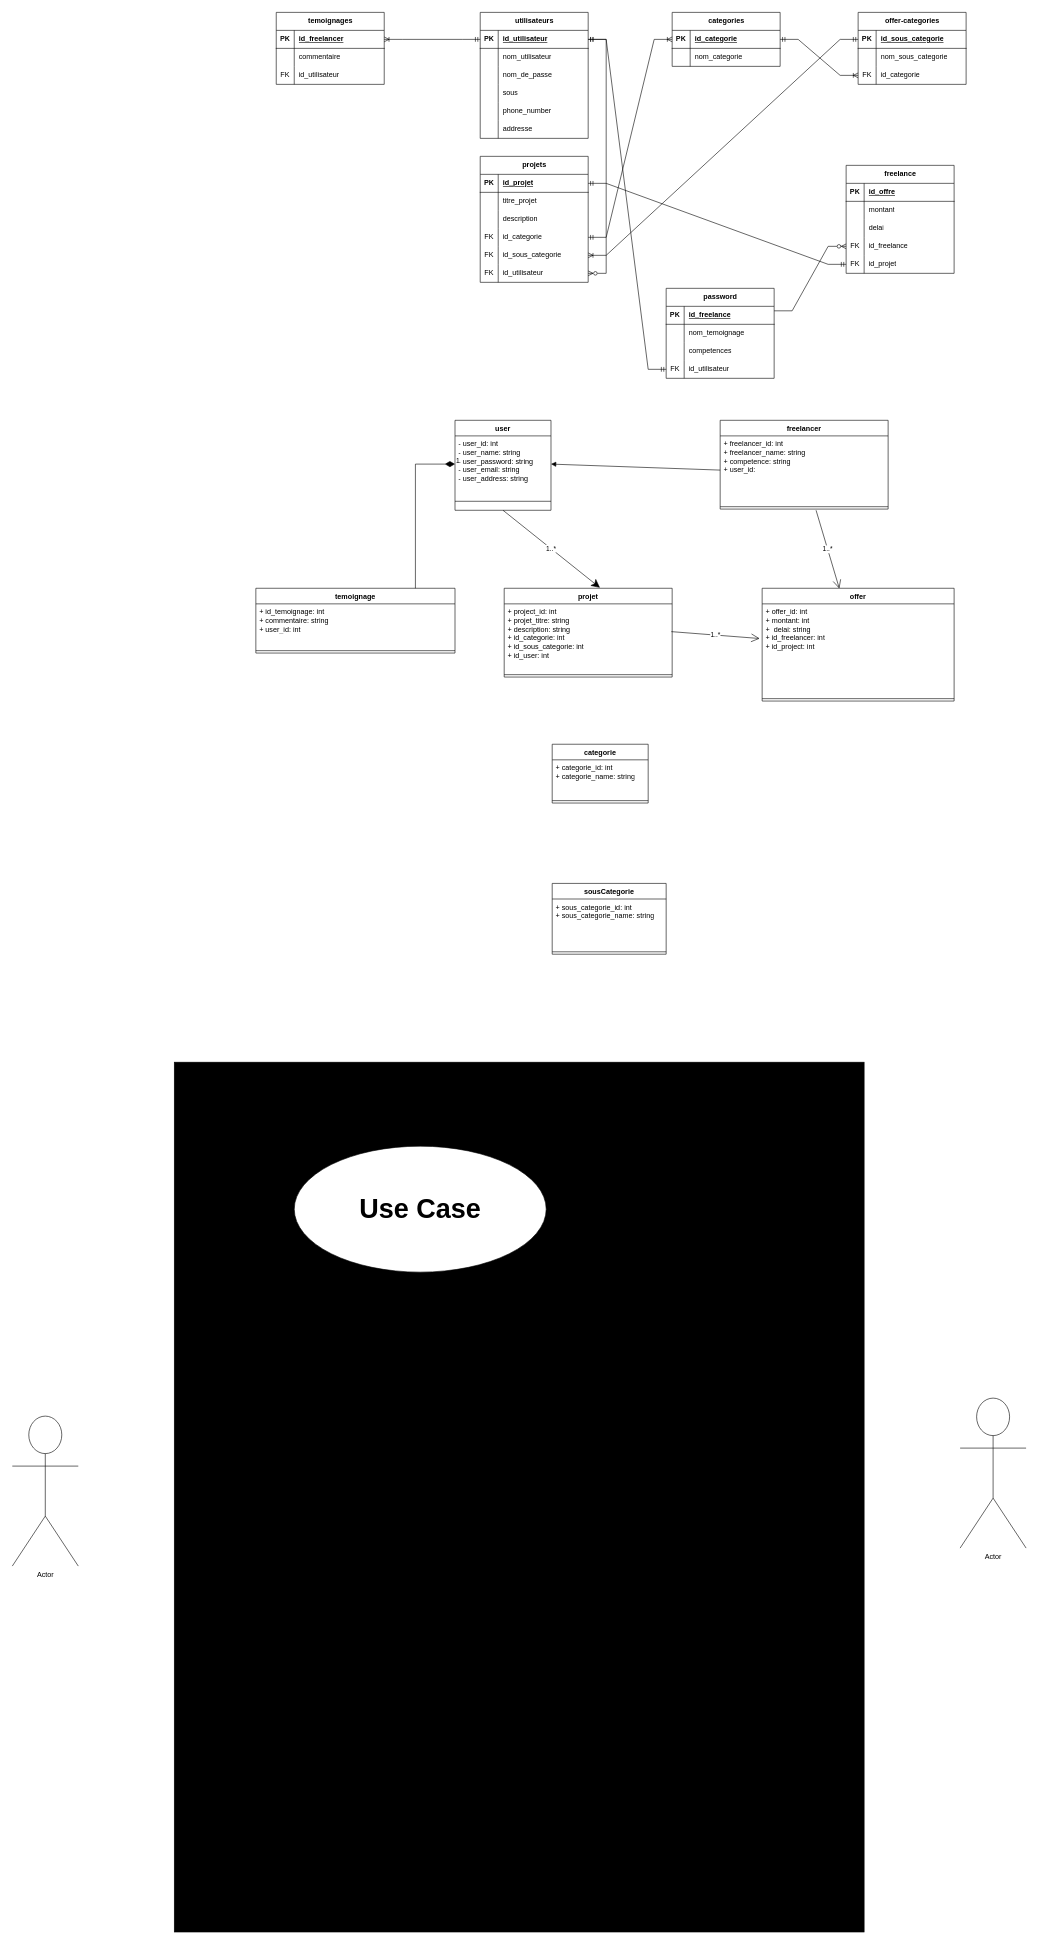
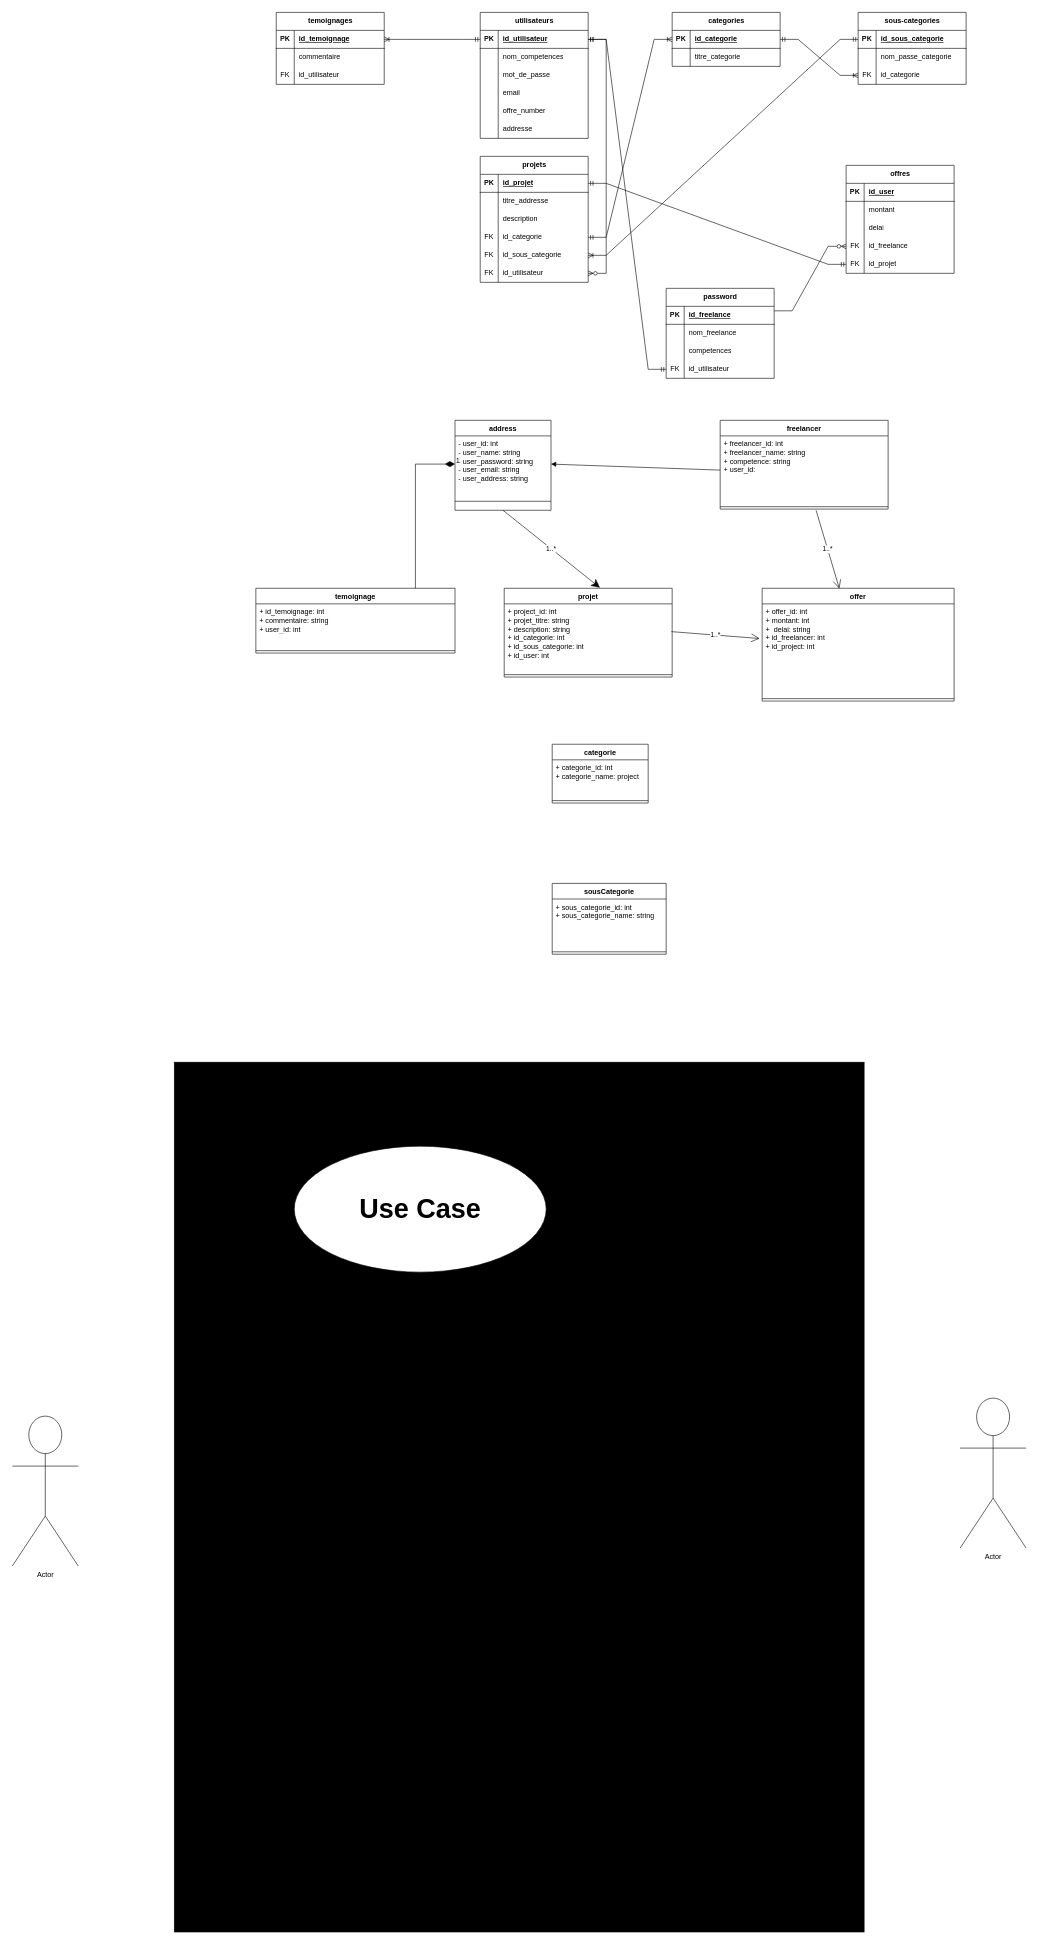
node "offer-categories": label "offer-categories" -> "sous-categories"
node "id_freelancer": label "id_freelancer" -> "id_temoignage"
node "nom_utilisateur": label "nom_utilisateur" -> "nom_competences"
node "nom_categorie": label "nom_categorie" -> "titre_categorie"
node "nom_sous_categorie": label "nom_sous_categorie" -> "nom_passe_categorie"
node "nom_de_passe": label "nom_de_passe" -> "mot_de_passe"
node "sous": label "sous" -> "email"
node "phone_number": label "phone_number" -> "offre_number"
node "freelance": label "freelance" -> "offres"
node "id_offre": label "id_offre" -> "id_user"
node "titre_projet": label "titre_projet" -> "titre_addresse"
node "nom_temoignage": label "nom_temoignage" -> "nom_freelance"
node "user": label "user" -> "address"
node "+ categorie_id: int + categorie_name: string": label "+ categorie_id: int + categorie_name: string" -> "+ categorie_id: int + categorie_name: project"
